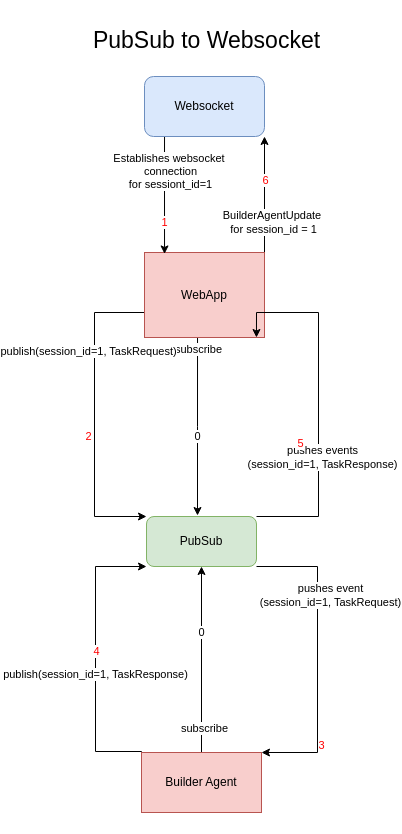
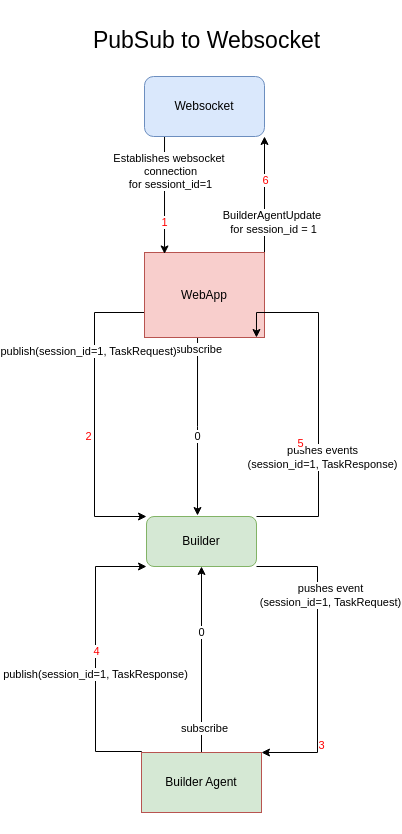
node "PubSub": label "PubSub" -> "Builder"
node "Builder Agent": fillcolor #f8cecc -> #d5e8d4
